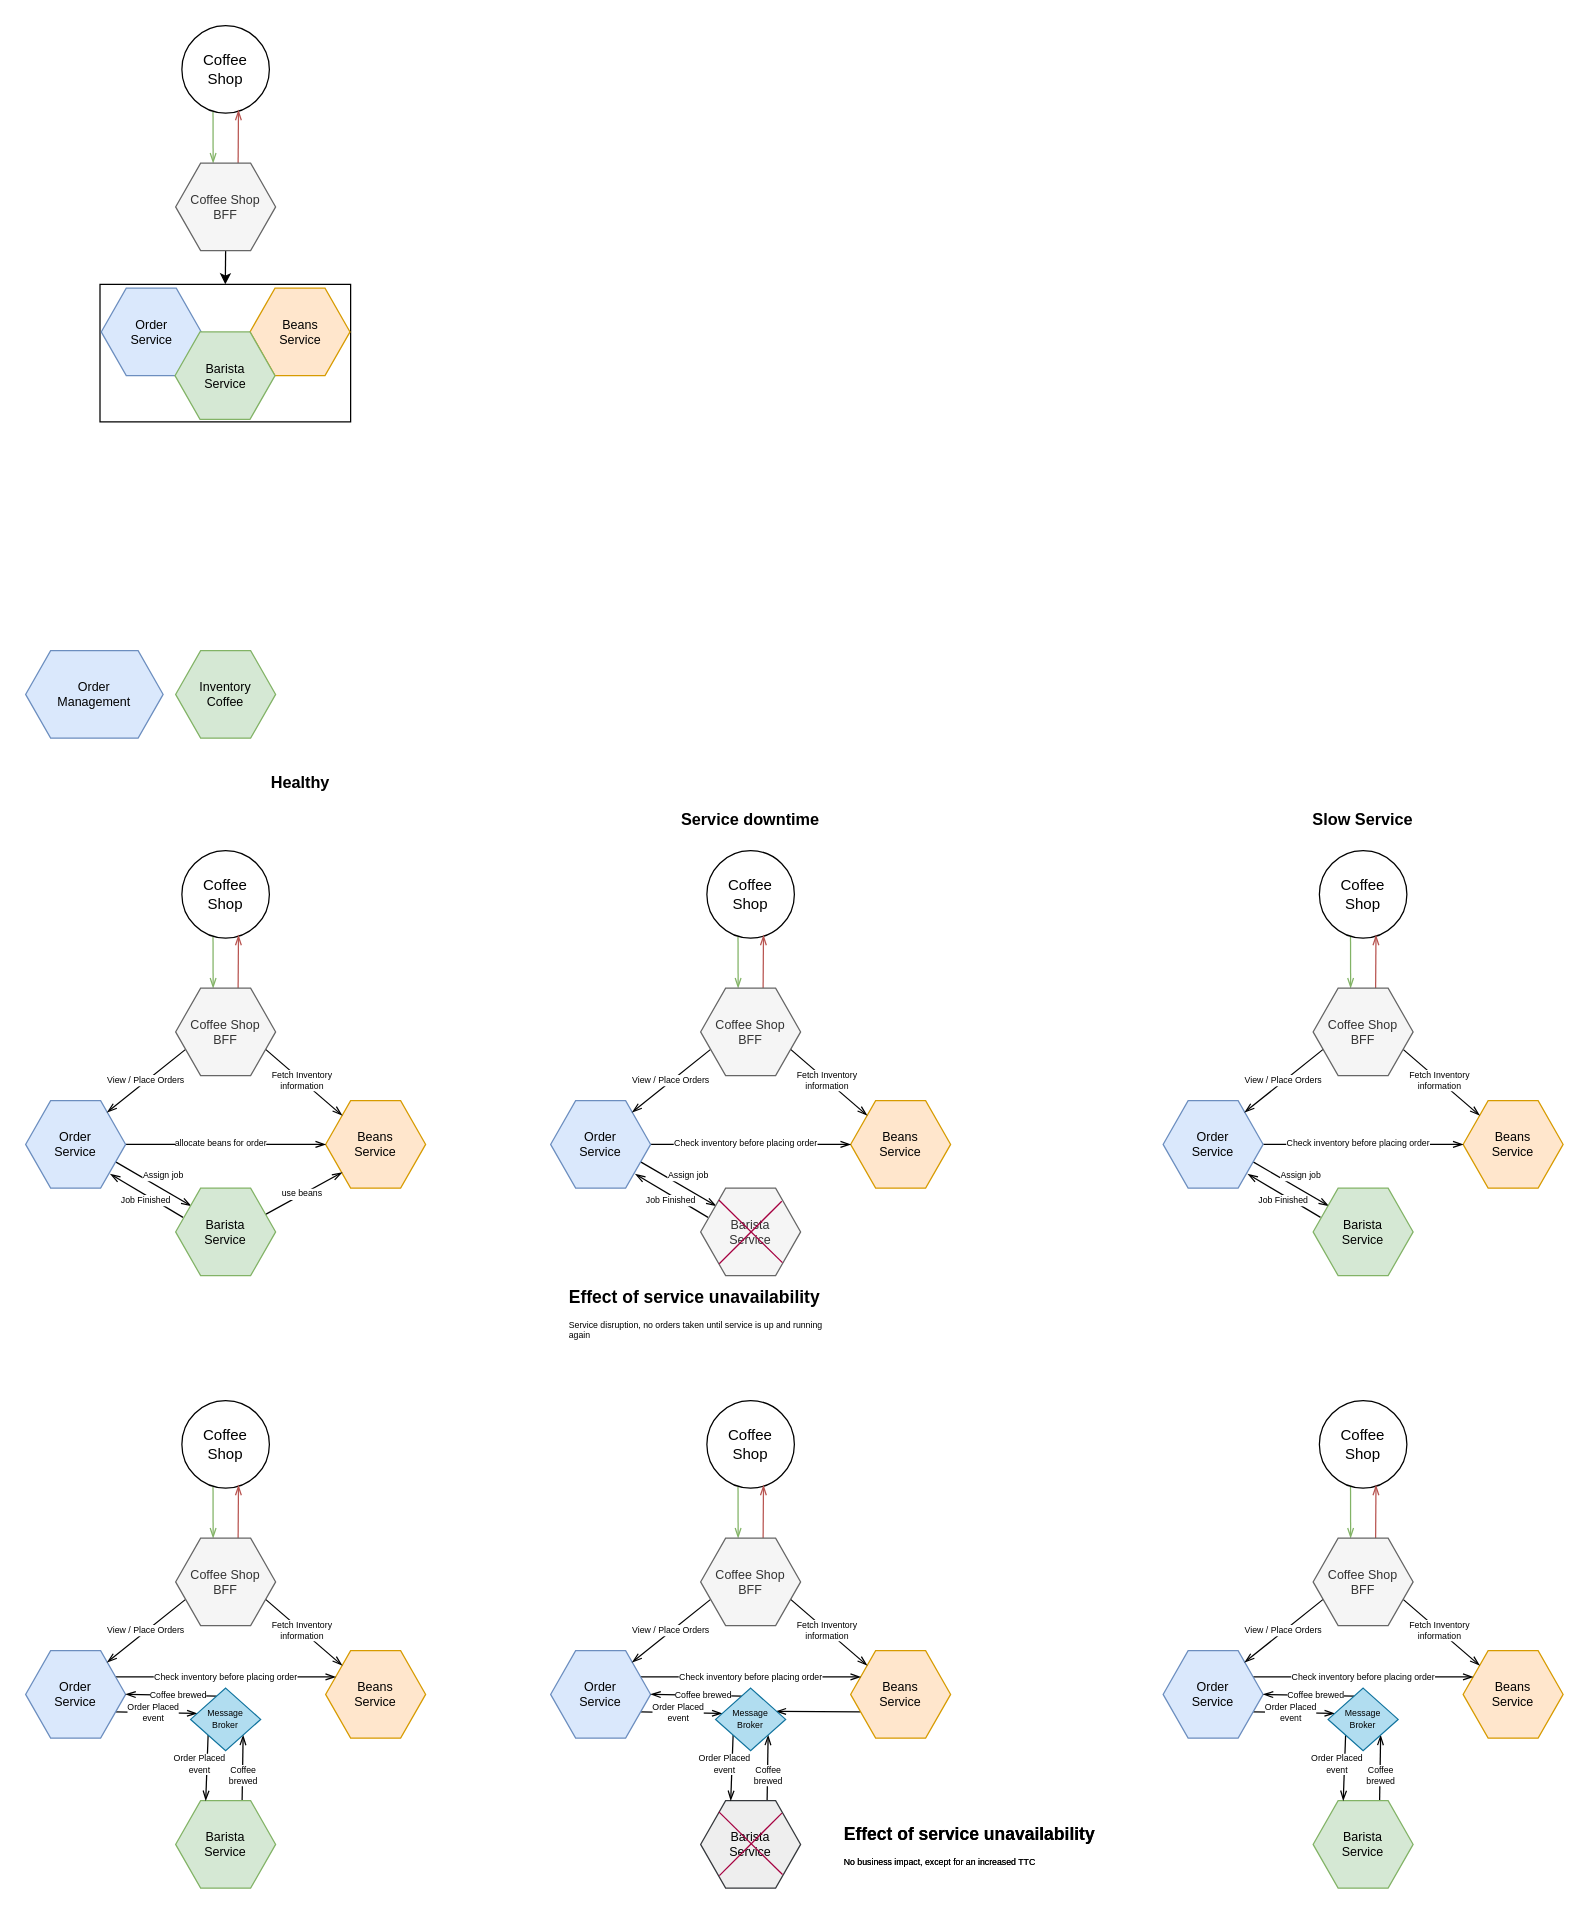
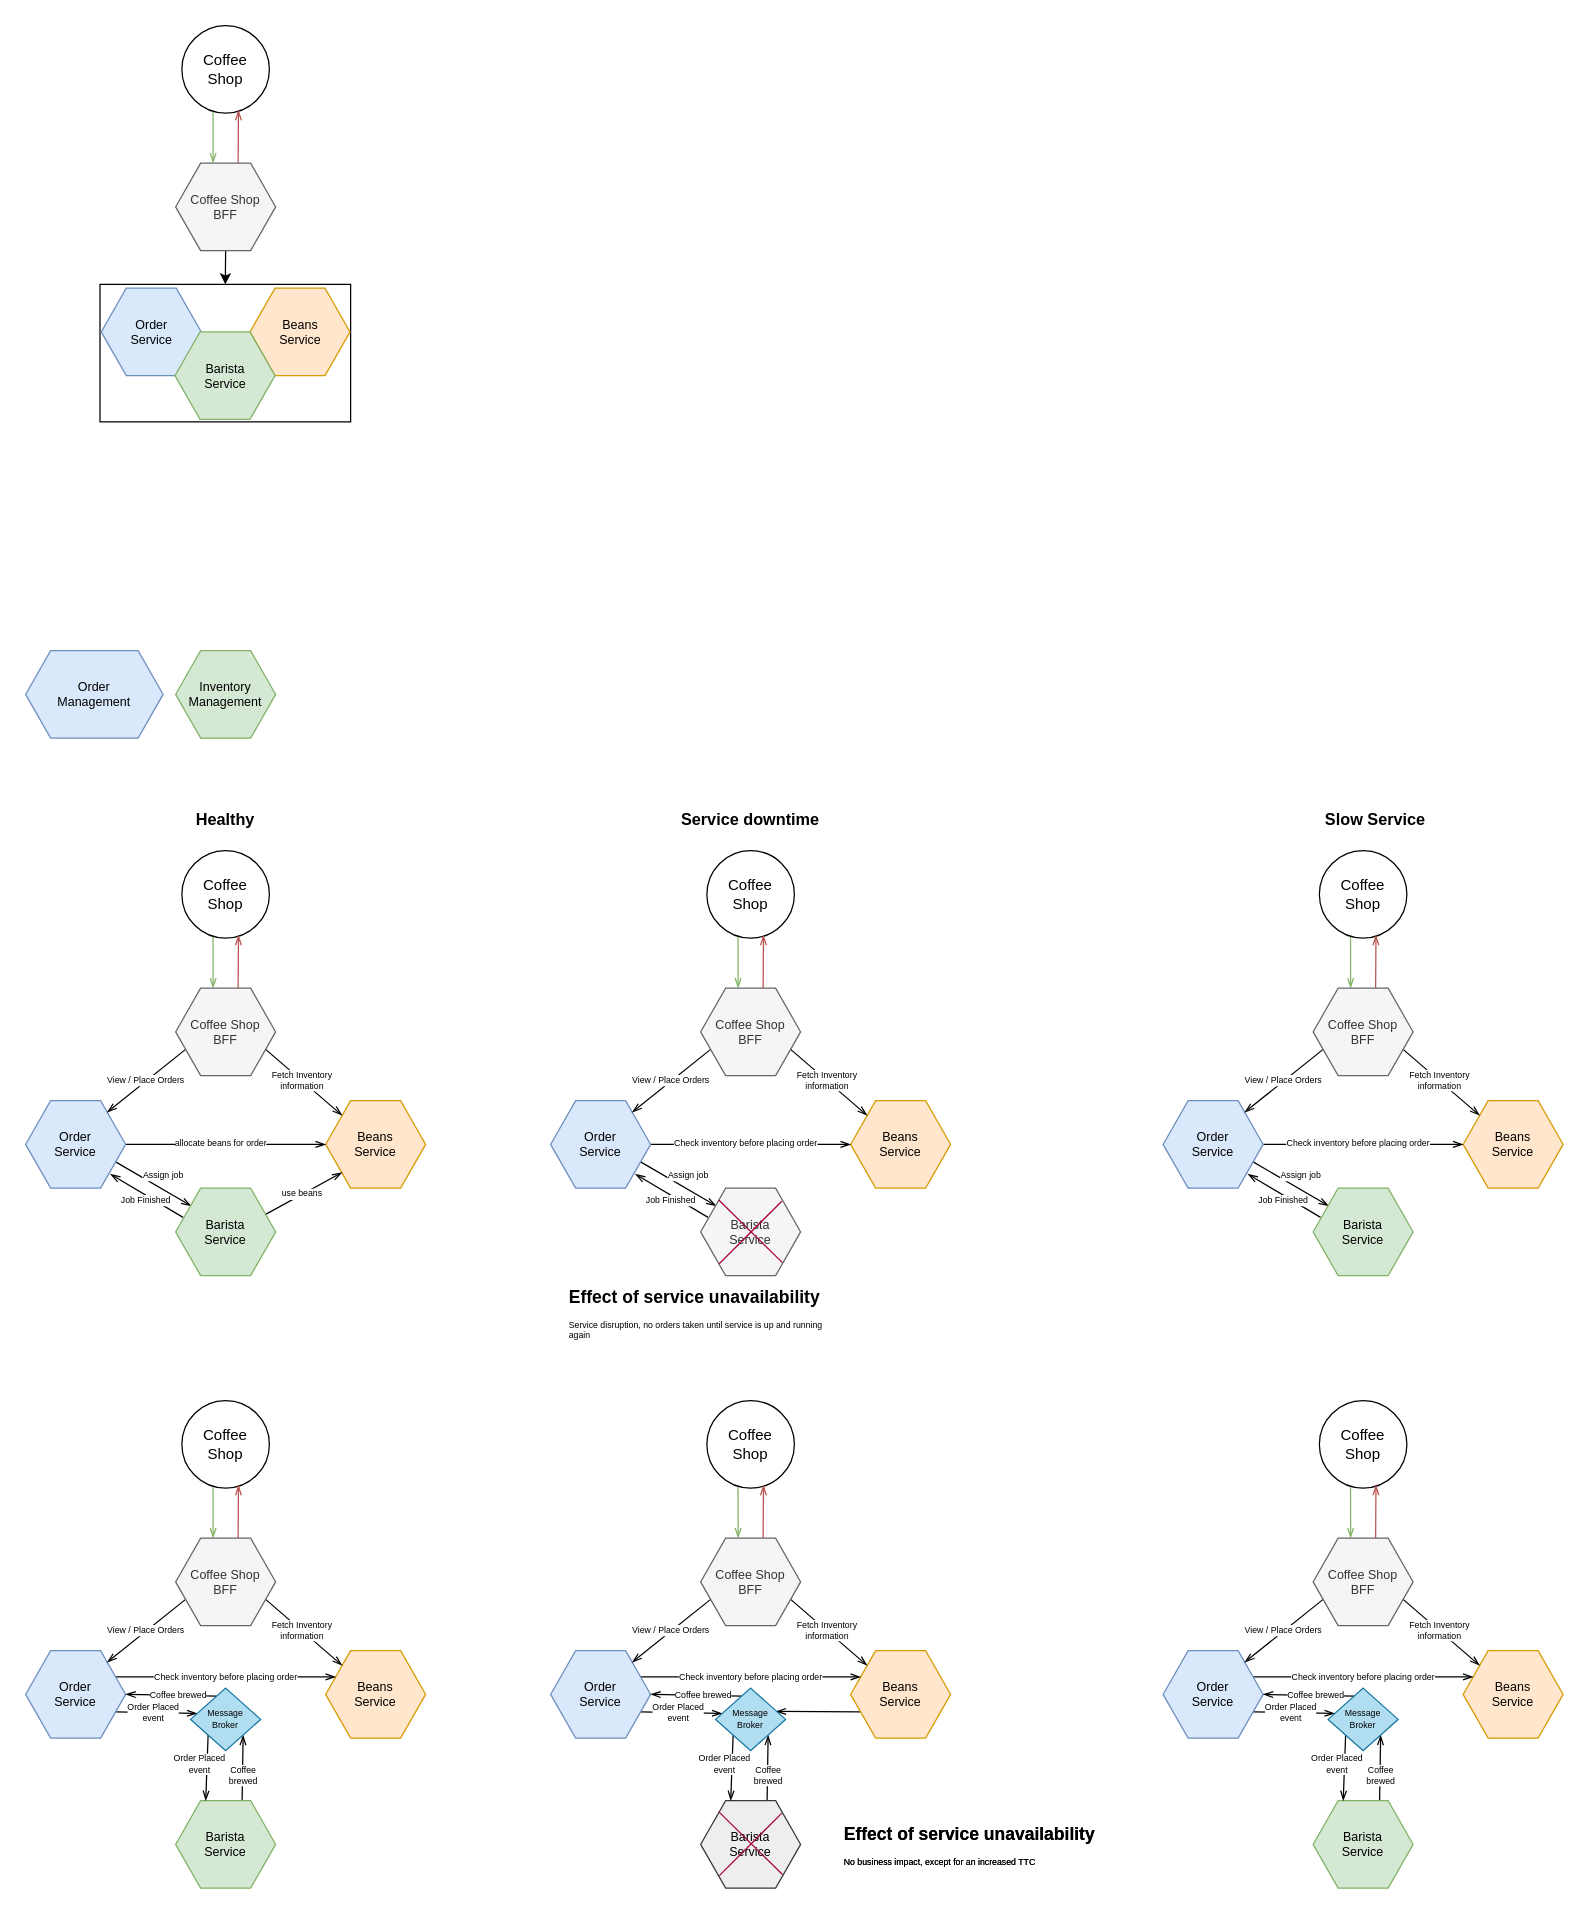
node "InventoryCoffee": label "InventoryCoffee" -> "InventoryManagement"
node "Healthy": moved (301, 782) -> (226, 819)
node "Slow Service": moved (1363, 819) -> (1376, 819)
